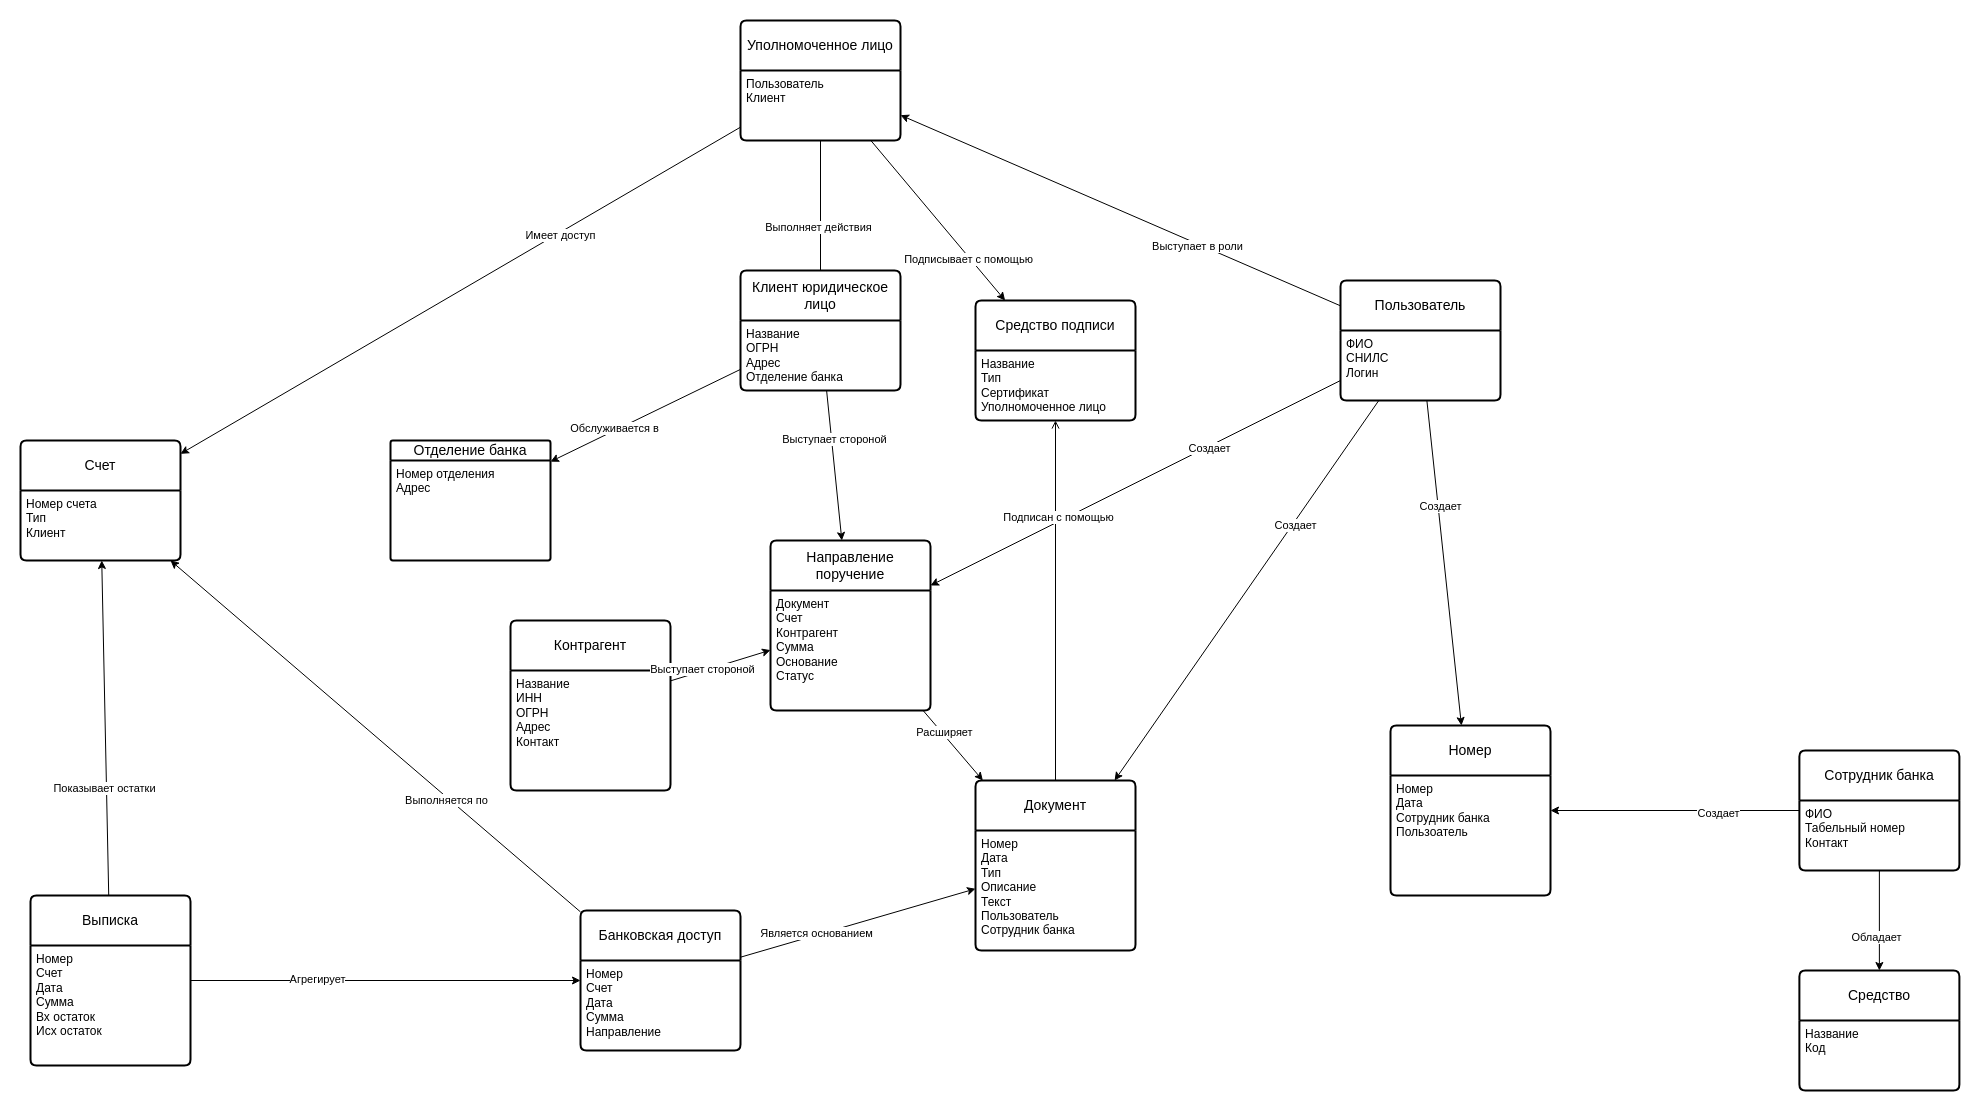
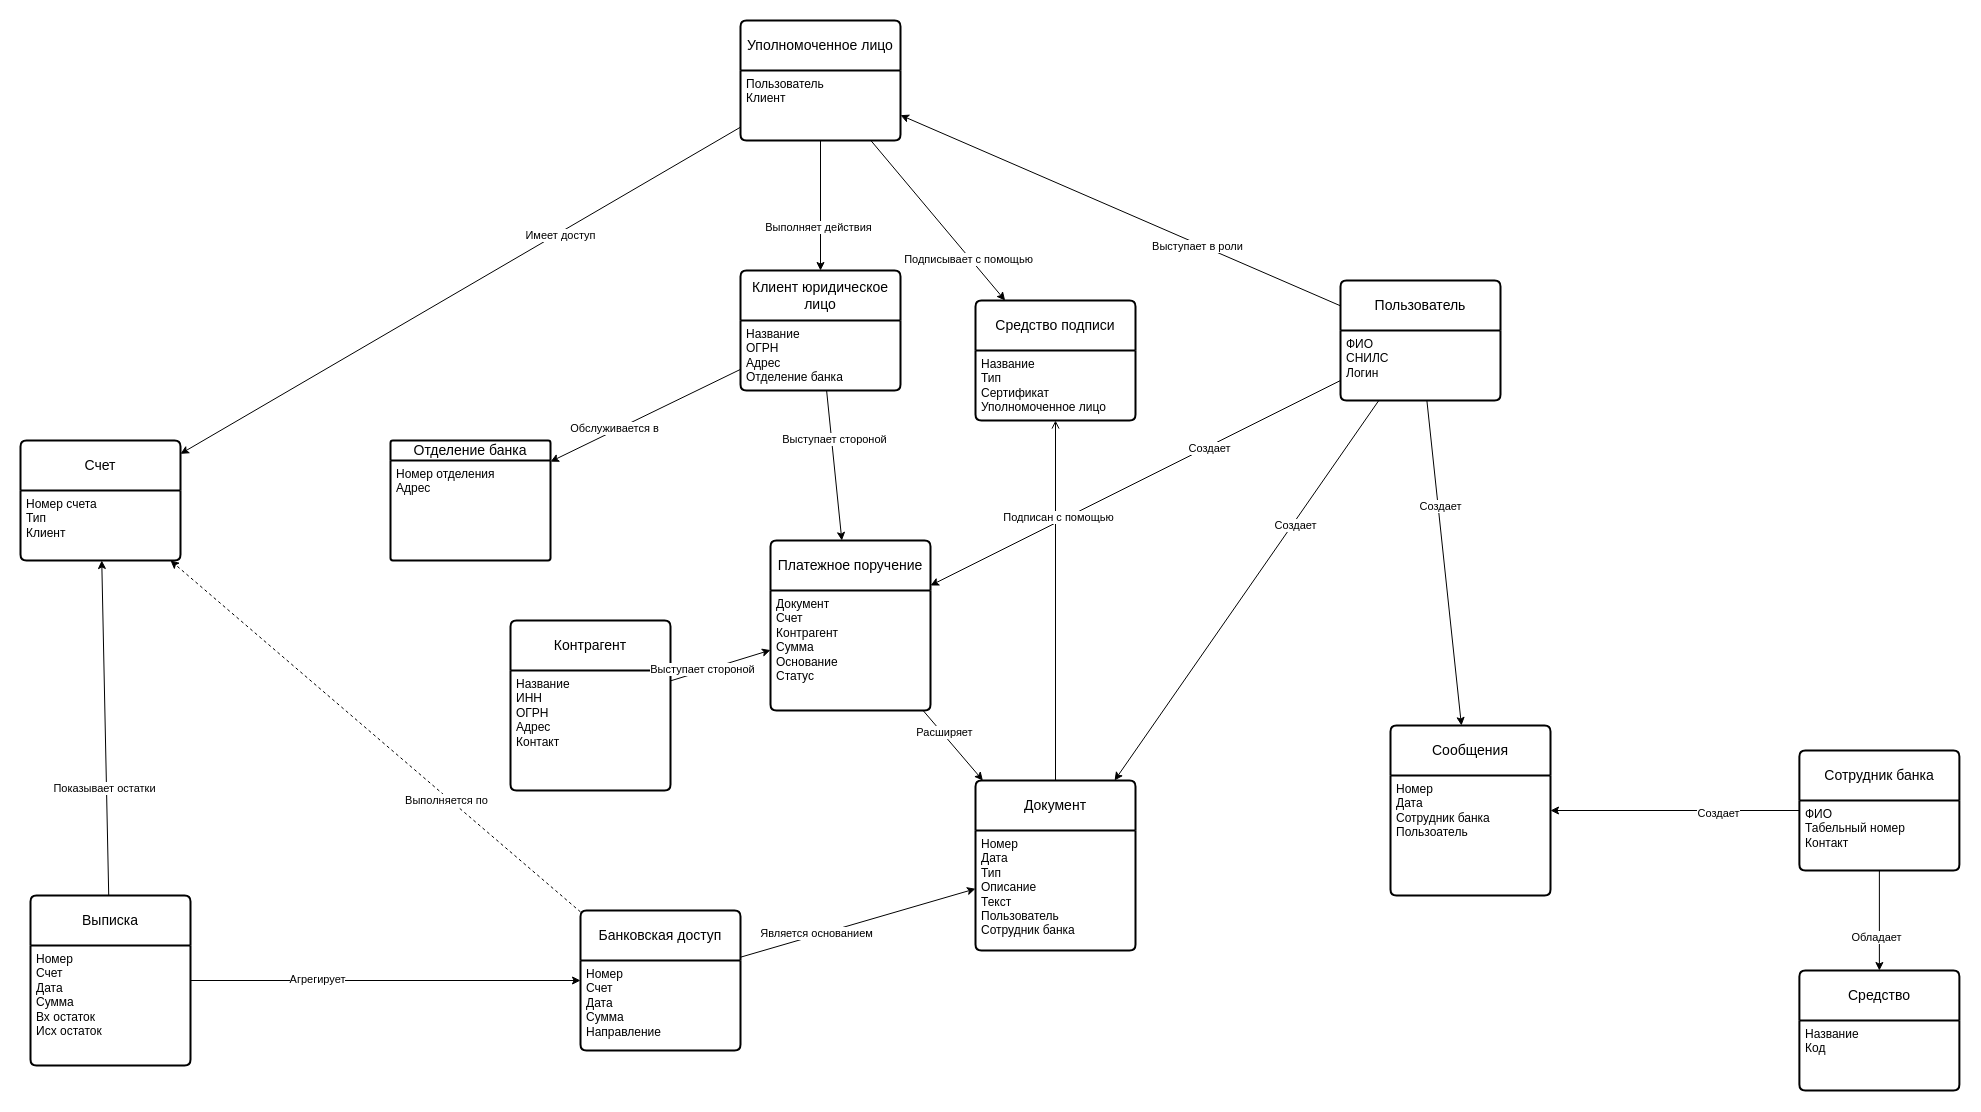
edge "Уполномоченное лицо" -- "Клиент юридическое лицо": arrowhead none -> classic
node "Направление поручение": label "Направление поручение" -> "Платежное поручение"
edge "Банковская доступ" -> "Счет": style solid -> dashed
node "Номер": label "Номер" -> "Сообщения"
